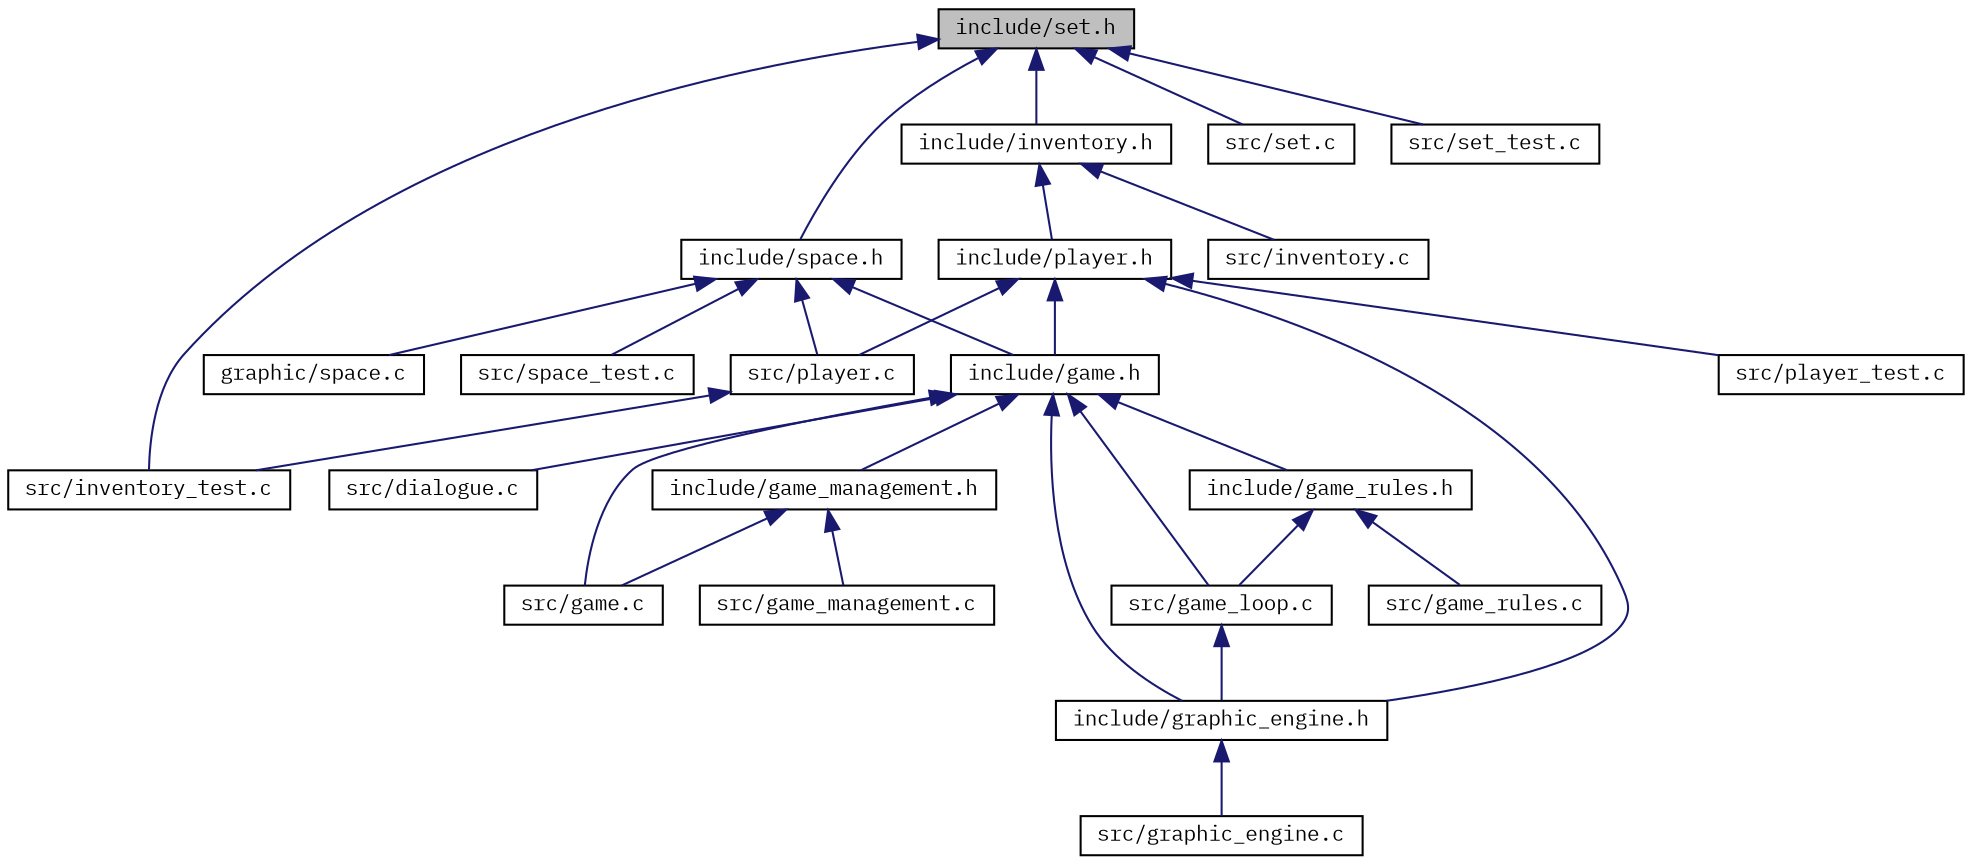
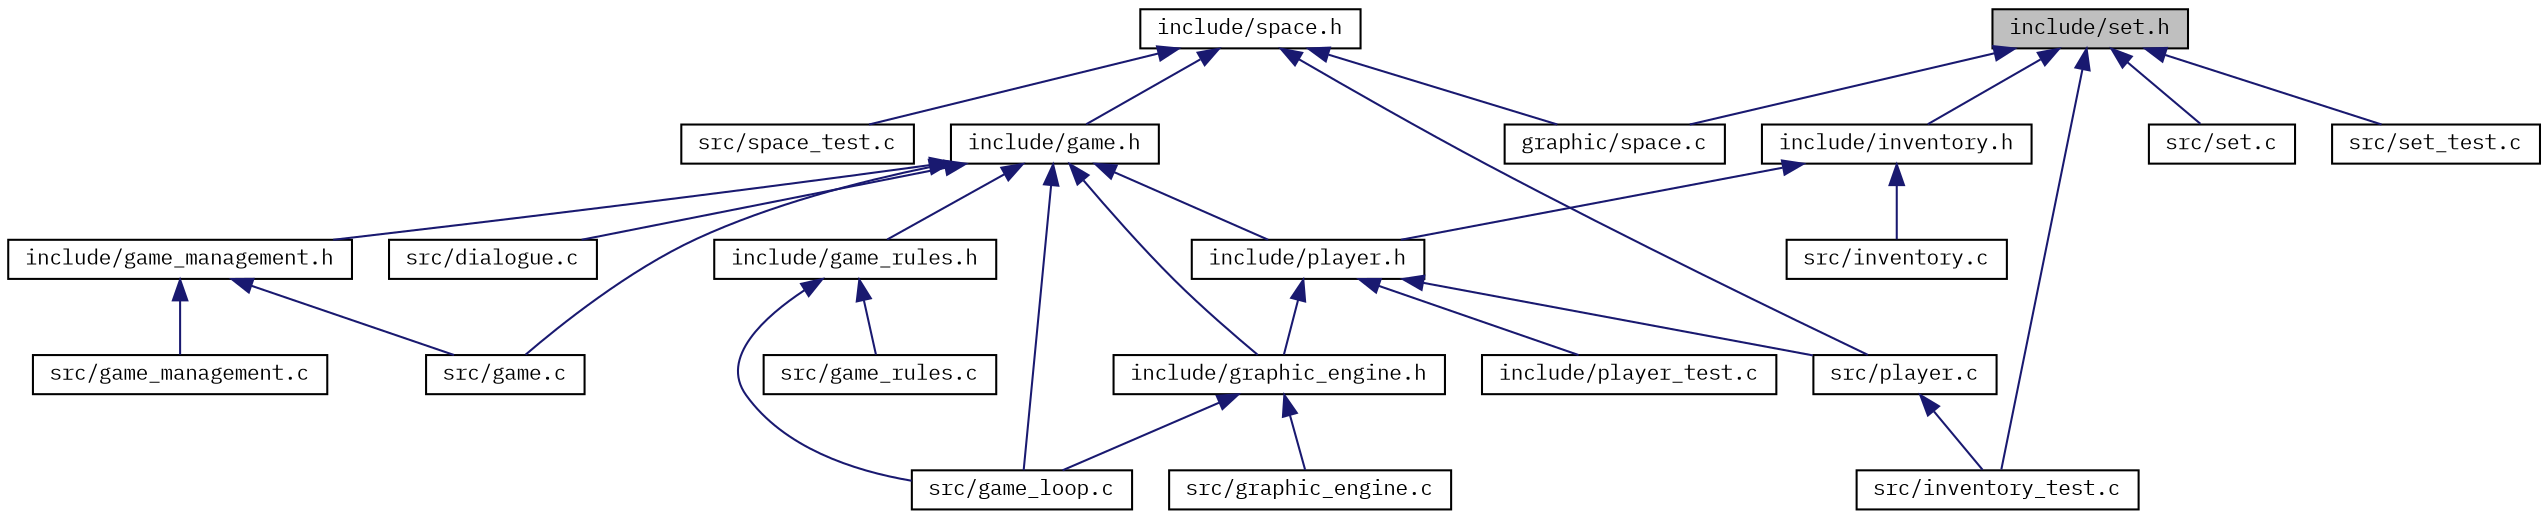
edge "include/space.h" -> "include/set.h": now "graphic/space.c" -> "include/set.h"
edge "include/game.h" -> "include/player.h": reversed
node "src/player_test.c": label "src/player_test.c" -> "include/player_test.c"
edge "include/graphic_engine.h" -> "src/game_loop.c": reversed
